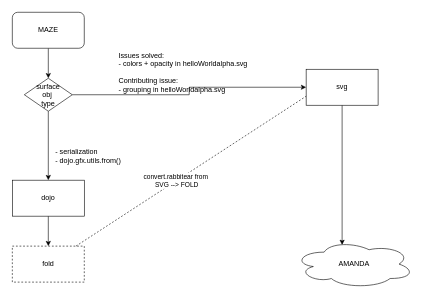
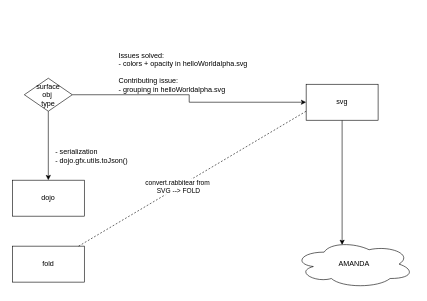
node "MAZE": removed
edge "MAZE" -> "surface obj type": removed
node "svg": moved (342, 87) -> (342, 102)
node "- serialization - dojo.gfx.utils.from()": label "- serialization - dojo.gfx.utils.from()" -> "- serialization - dojo.gfx.utils.toJson()"
edge "dojo" -> "fold": removed
node "fold": style dashed -> solid
